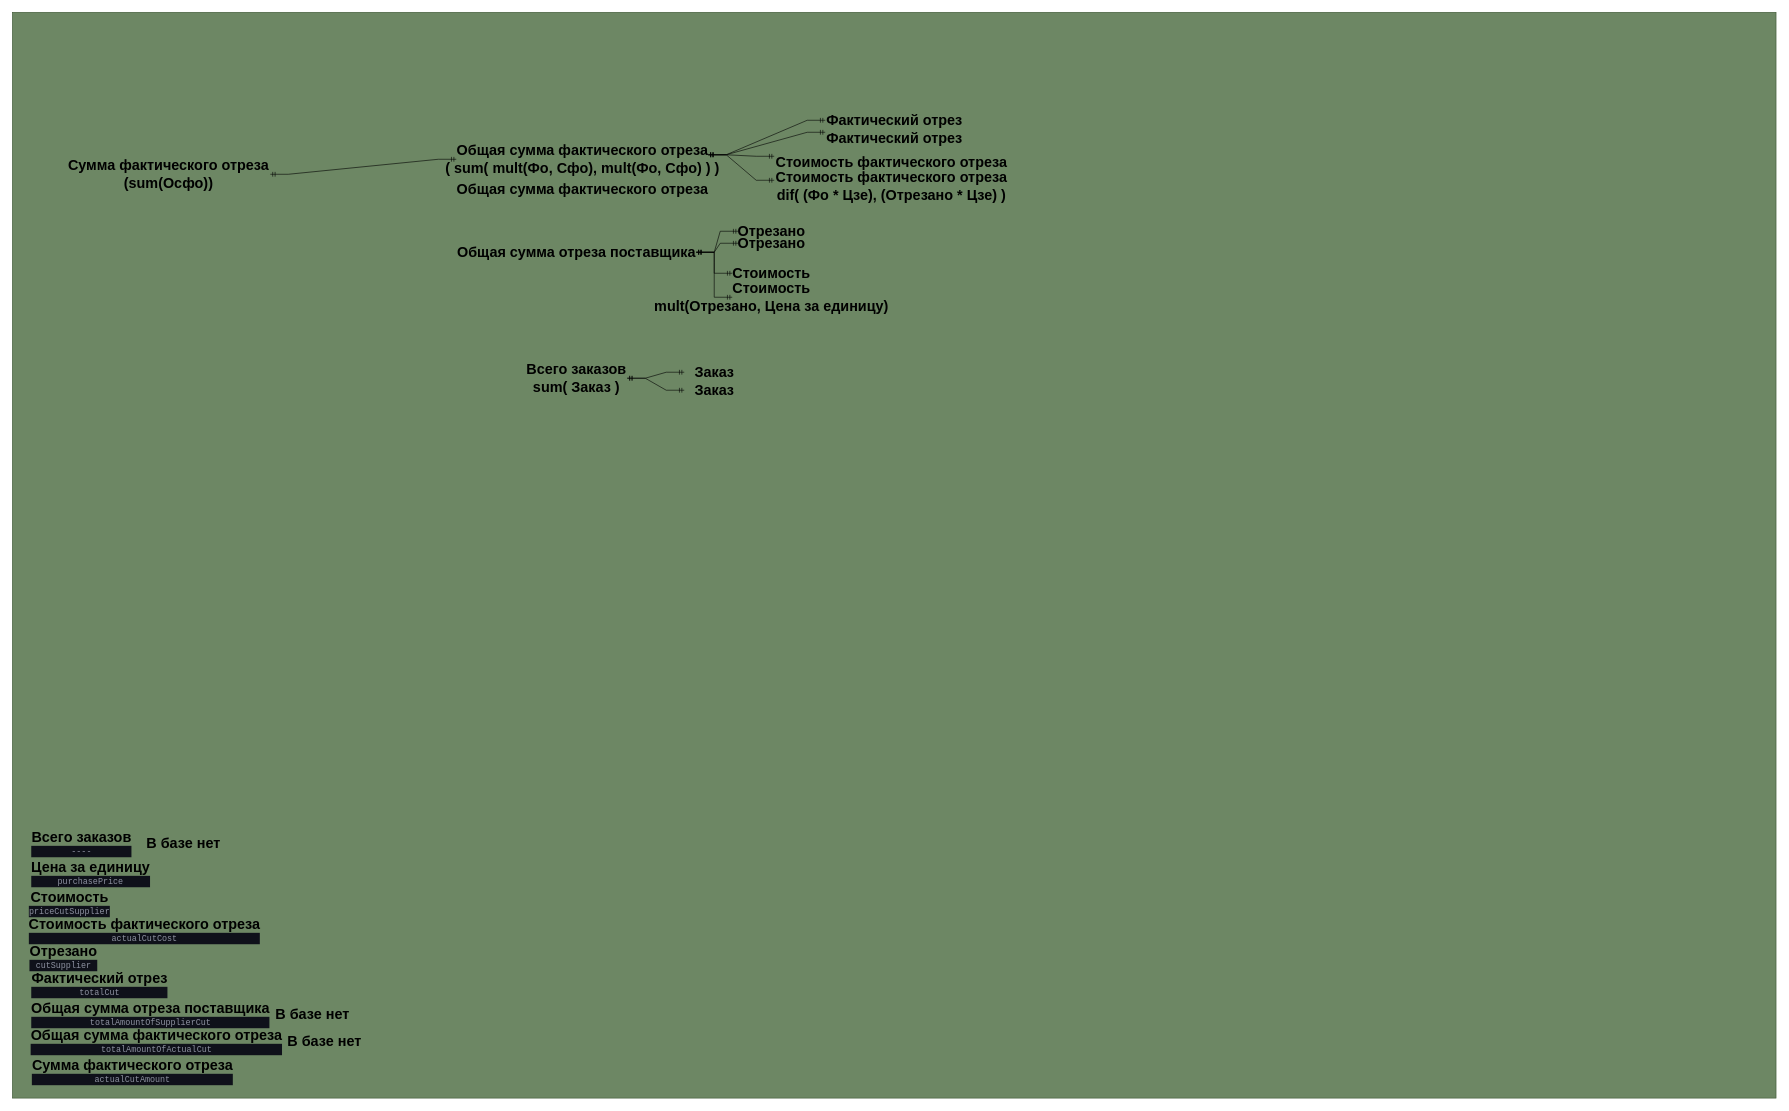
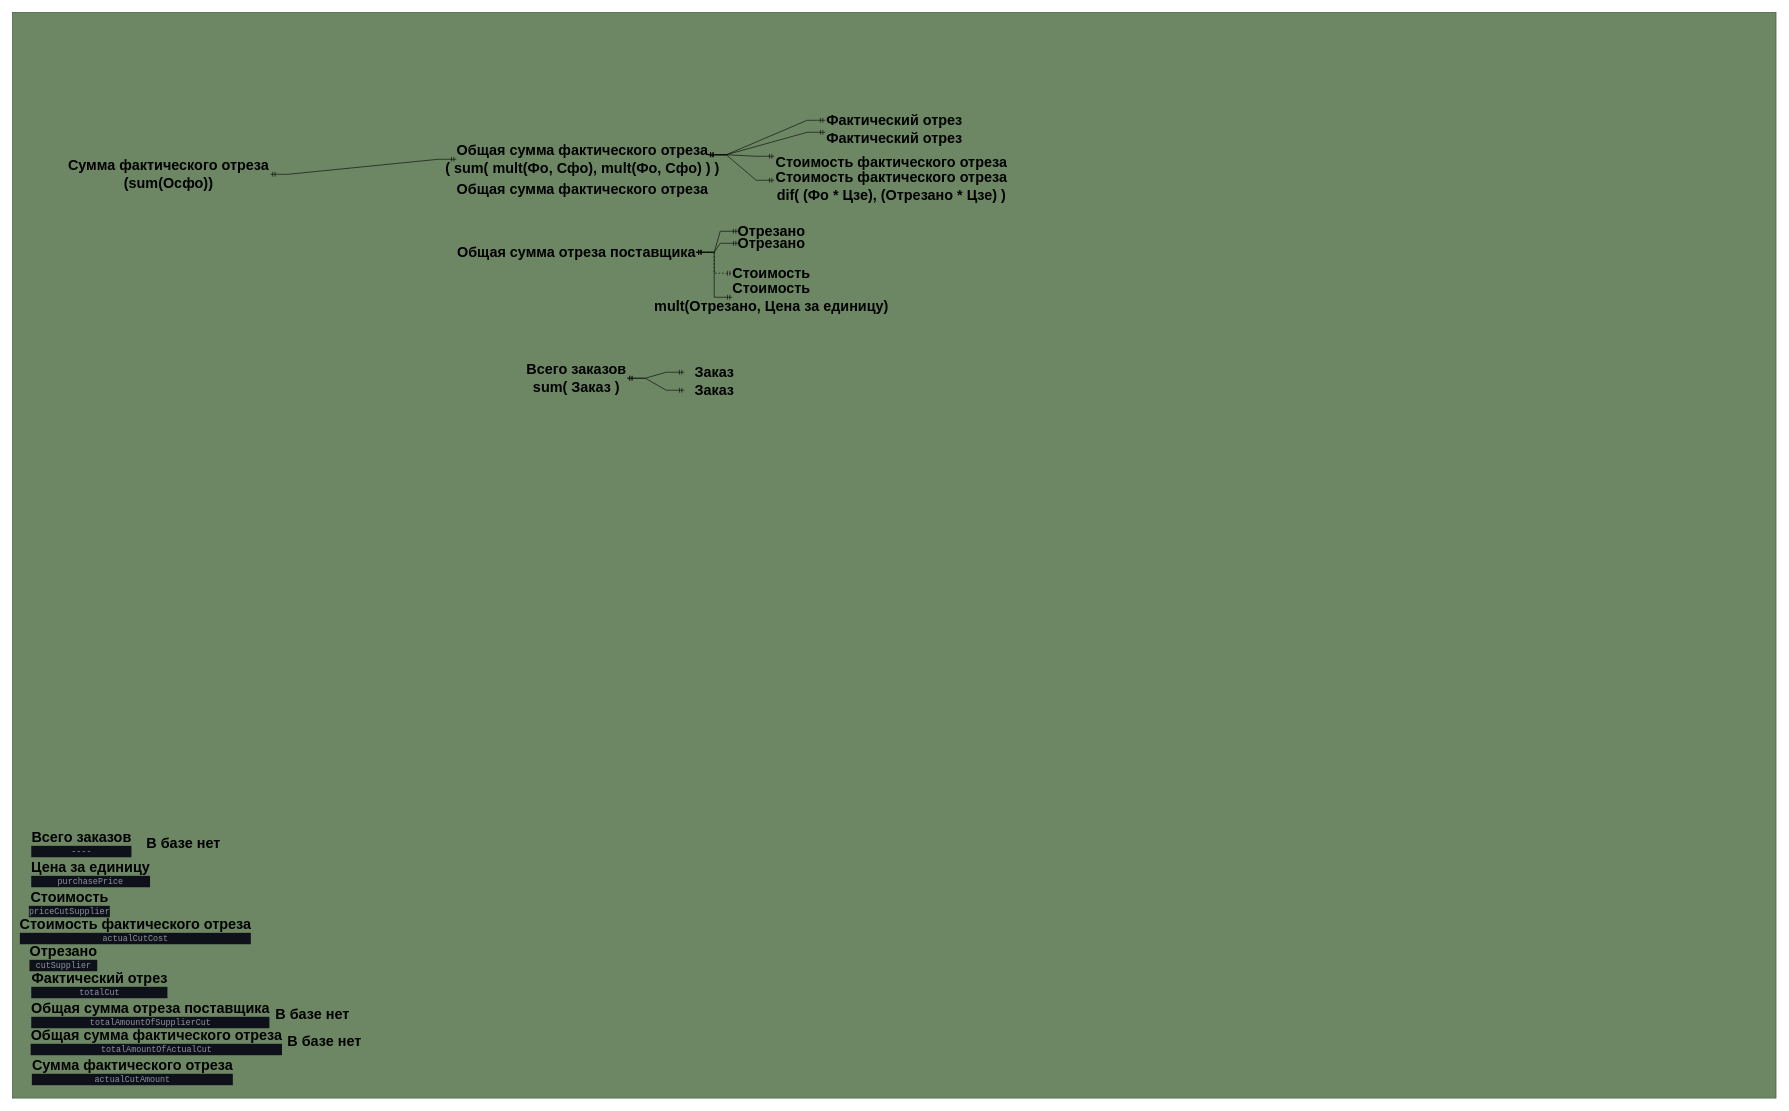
edge "Общая сумма отреза поставщика" -- "Стоимость": style solid -> dashed
node "Стоимость фактического отреза actualCutCost": moved (144, 930) -> (135, 930)
